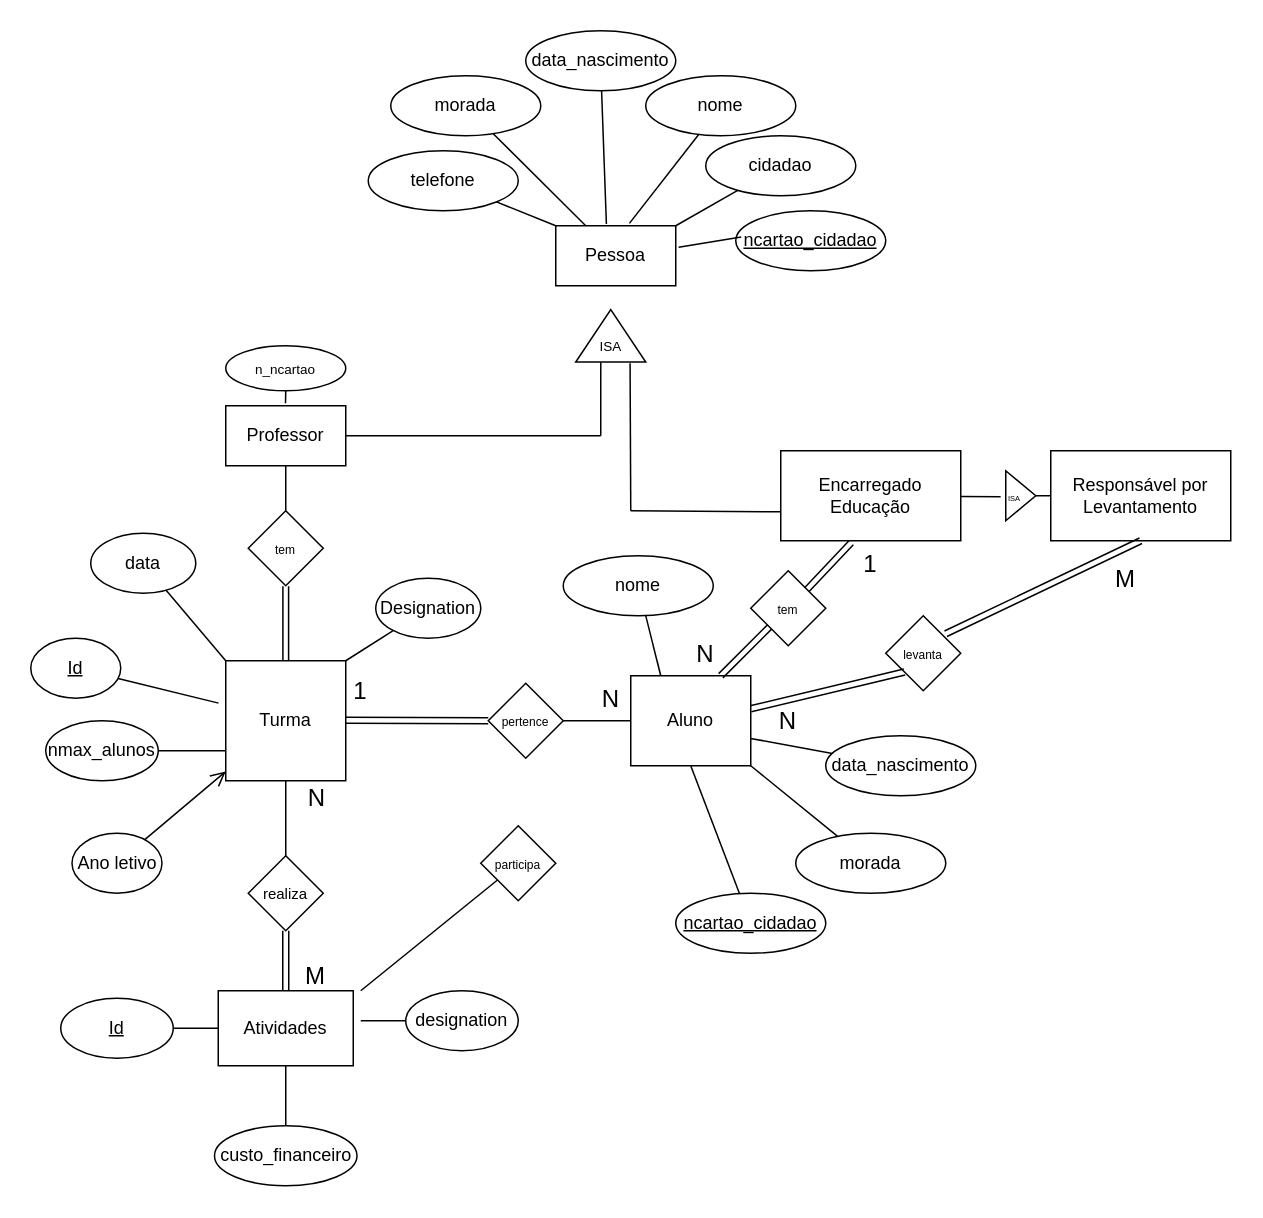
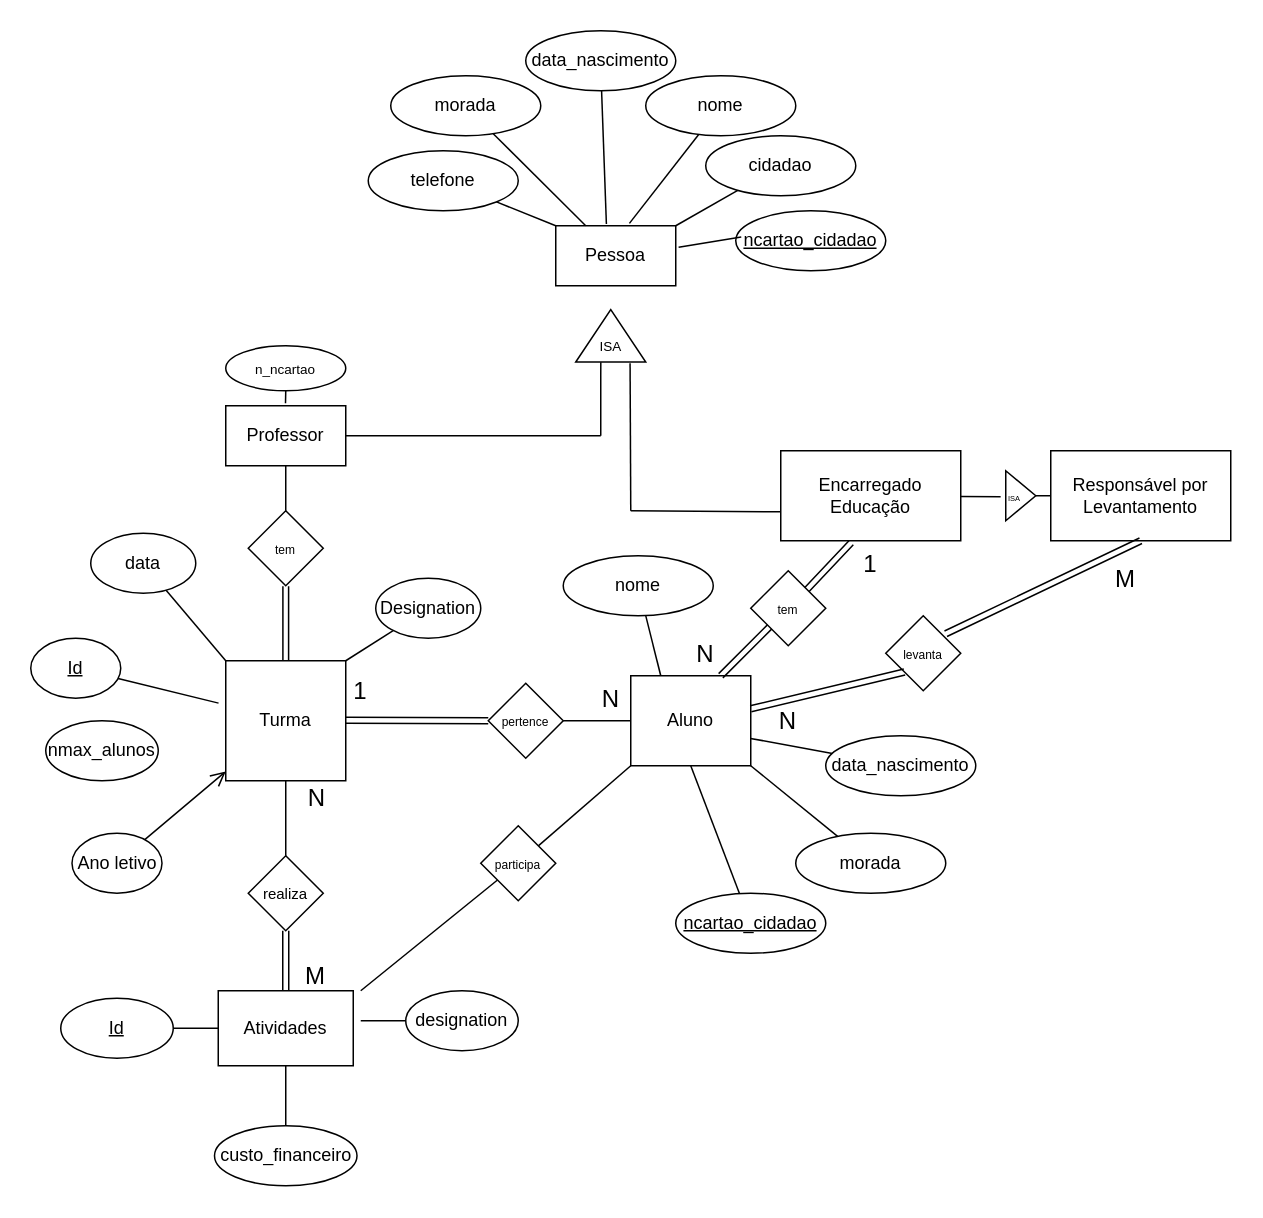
edge "Turma" -- "nmax_alunos": removed
edge "Aluno" -- "participa": added
